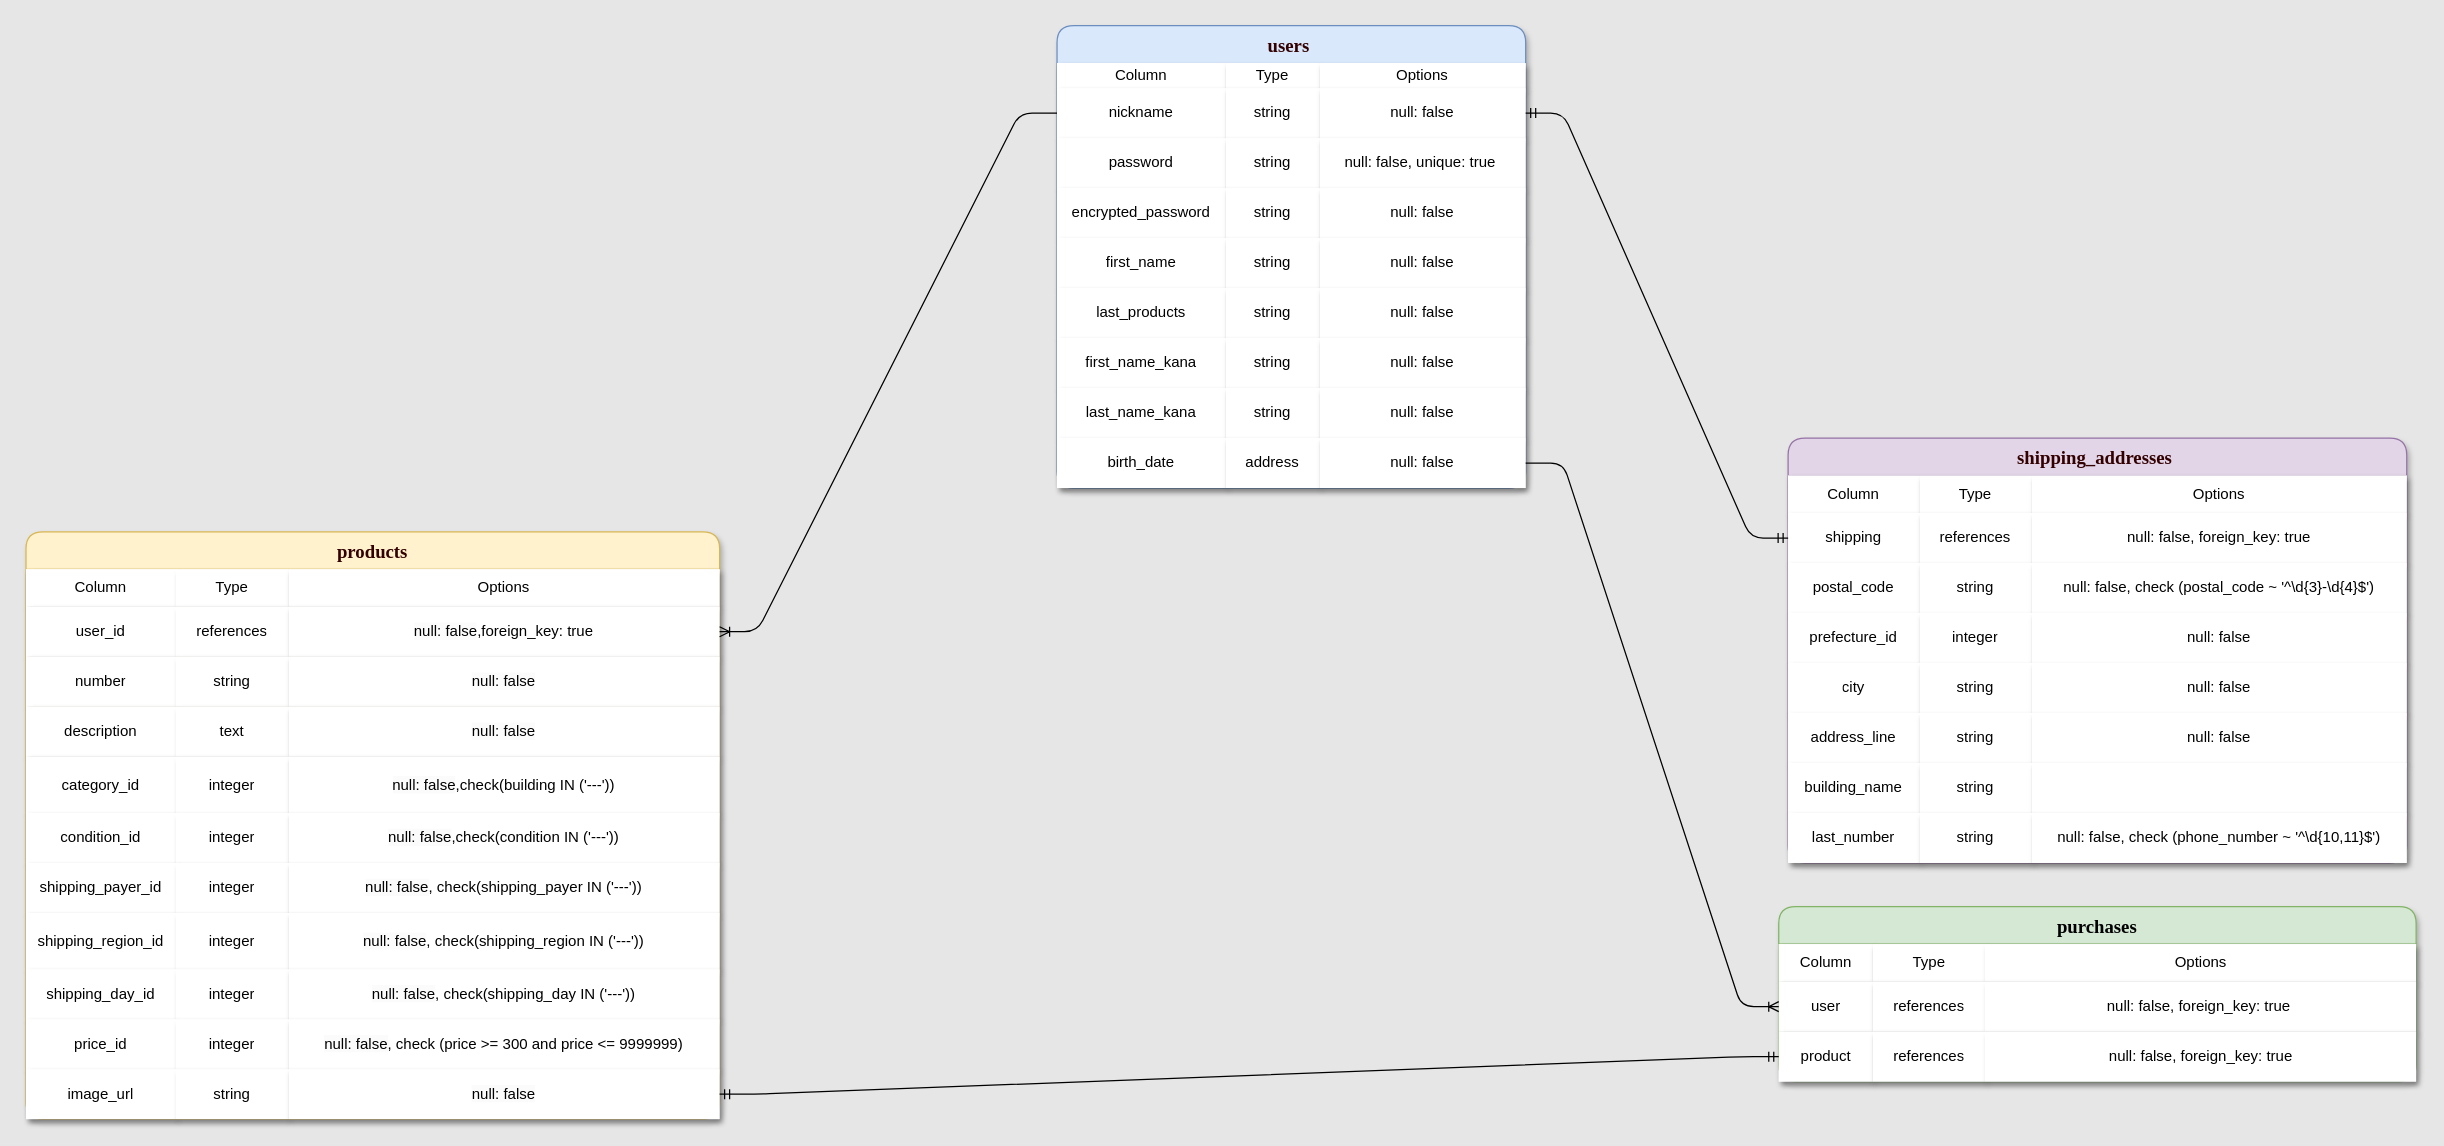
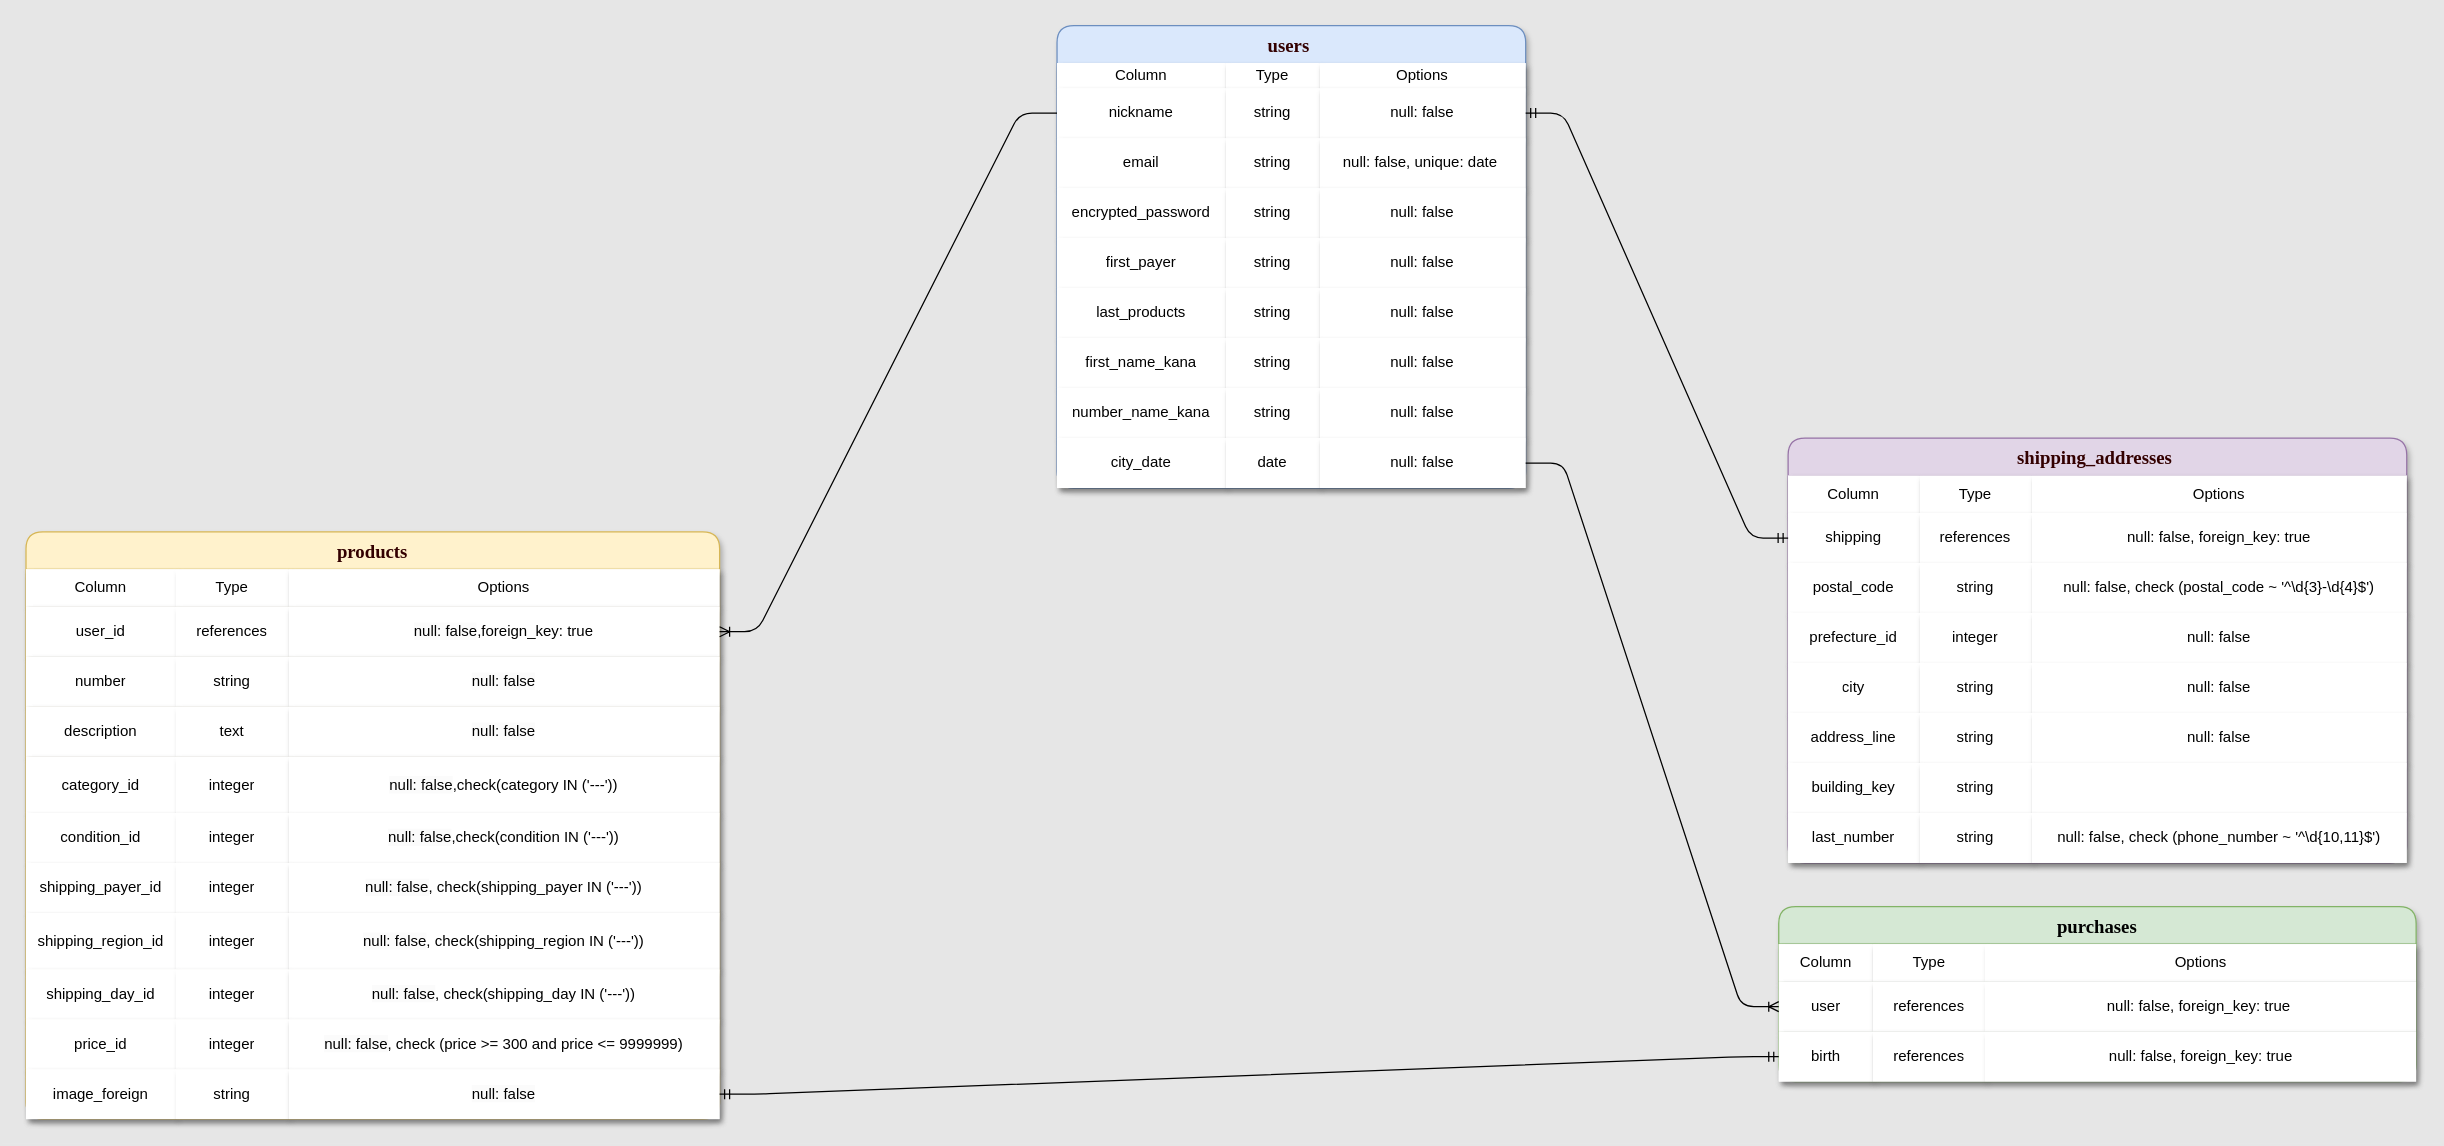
node "password": label "password" -> "email"
node "null: false, unique: true": label "null: false, unique: true" -> "null: false, unique: date"
node "first_name": label "first_name" -> "first_payer"
node "last_name_kana": label "last_name_kana" -> "number_name_kana"
node "birth_date": label "birth_date" -> "city_date"
node "address": label "address" -> "date"
node "null: false,check(building IN ('---'))": label "null: false,check(building IN ('---'))" -> "null: false,check(category IN ('---'))"
node "building_name": label "building_name" -> "building_key"
node "product": label "product" -> "birth"
node "image_url": label "image_url" -> "image_foreign"
